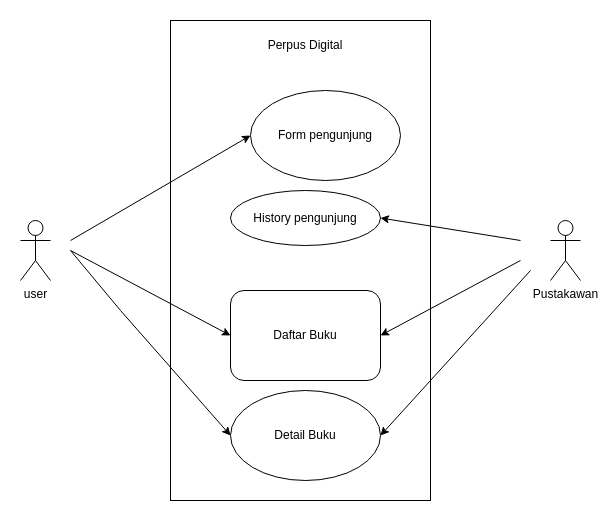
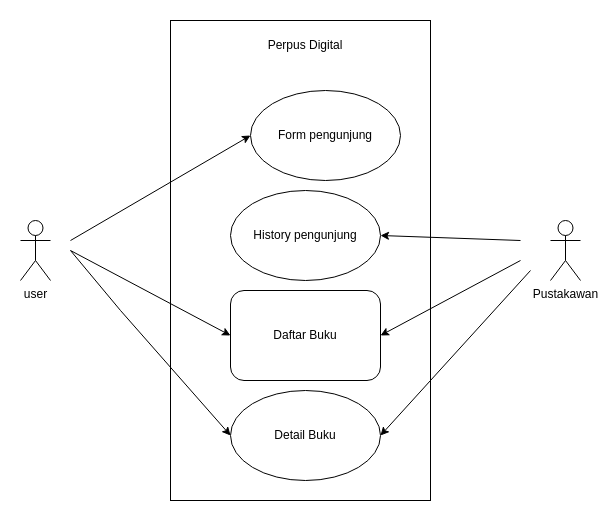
node "History pengunjung": size 150x55 -> 150x90
